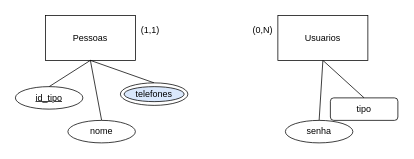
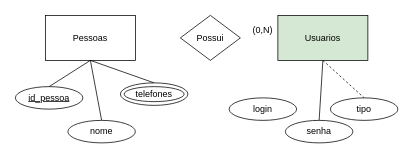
node "(1,1)": removed
node "Possui": added
node "Usuarios": fillcolor #ffffff -> #d5e8d4
edge "Usuarios" -- "tipo": style solid -> dashed
node "telefones": fillcolor #dae8fc -> #ffffff
node "id_tipo": label "id_tipo" -> "id_pessoa"
node "login": added
node "tipo": shape rounded rectangle -> ellipse
